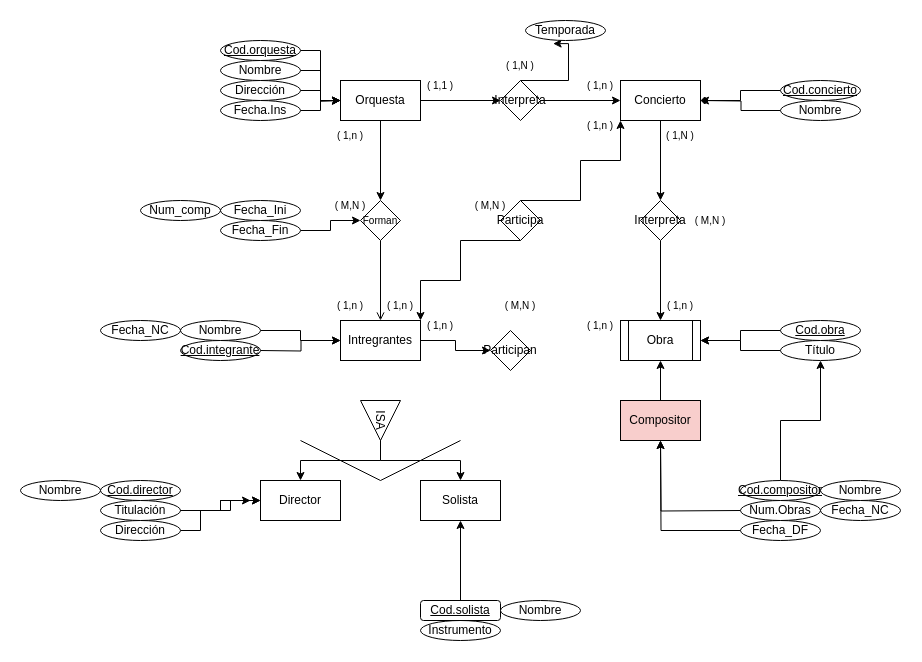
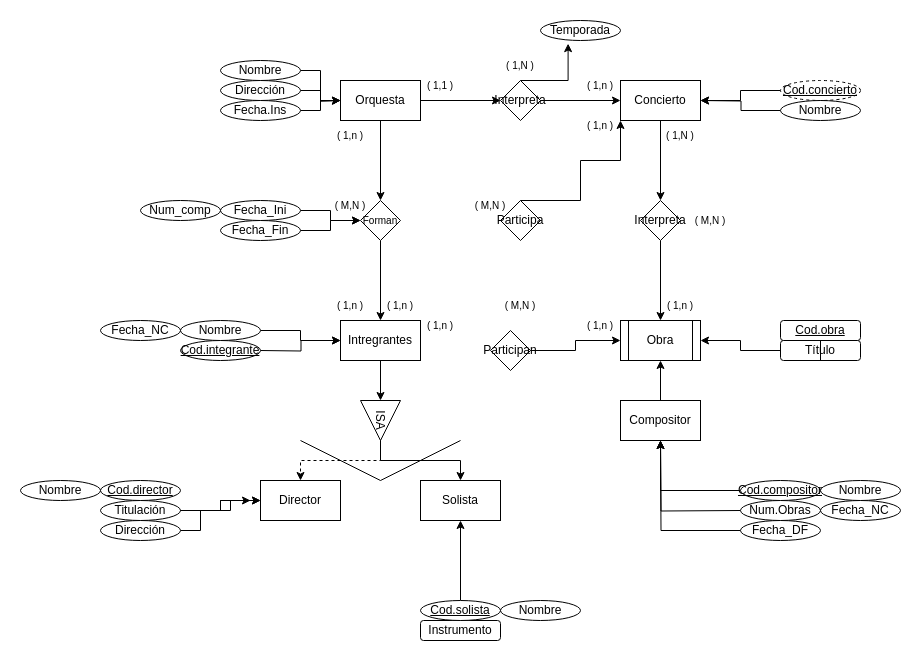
node "Temporada": moved (566, 31) -> (581, 31)
node "Cod.orquesta": removed
edge "Cod.orquesta" -> "Orquesta": removed
edge "Cod.concierto" -> "Concierto": arrowhead diamond -> classic
node "Cod.concierto": style solid -> dashed
edge "Fecha_Ini" -> "Forman": added
edge "Participa" -> "Intregrantes": removed
edge "Forman" -> "Intregrantes": arrowhead open -> classic
edge "Cod.obra" -> "Obra": now "Cod.obra" -> "Título"
node "Cod.obra": shape ellipse -> rounded rectangle
edge "Intregrantes" -> "Participan": removed
edge "Participan" -> "Obra": added
node "Título": shape ellipse -> rounded rectangle
edge "Intregrantes" -> "ISA": added
node "Compositor": fillcolor #f8cecc -> #ffffff
edge "Cod.compositor" -> "Título": now "Cod.compositor" -> "Compositor"
edge "ISA" -> "Director": style solid -> dashed
node "Cod.solista": shape rounded rectangle -> ellipse
node "Instrumento": shape ellipse -> rounded rectangle
